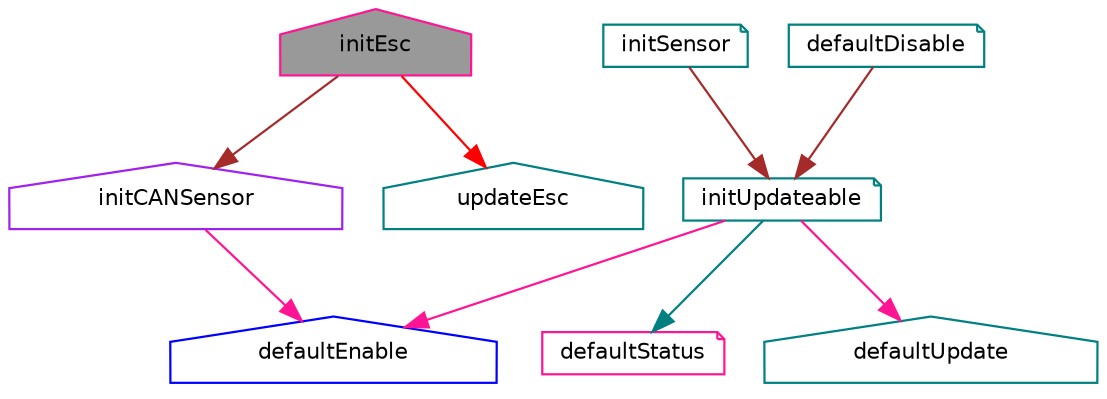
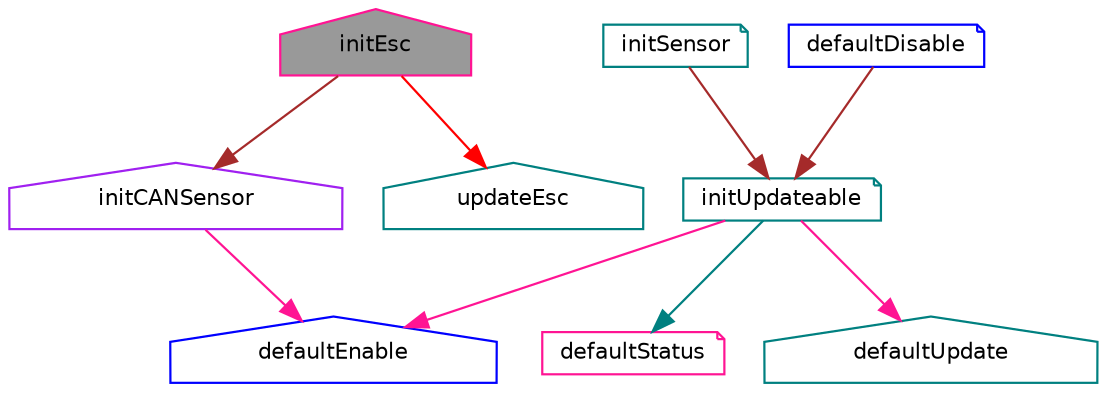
node "defaultDisable": color teal -> blue
